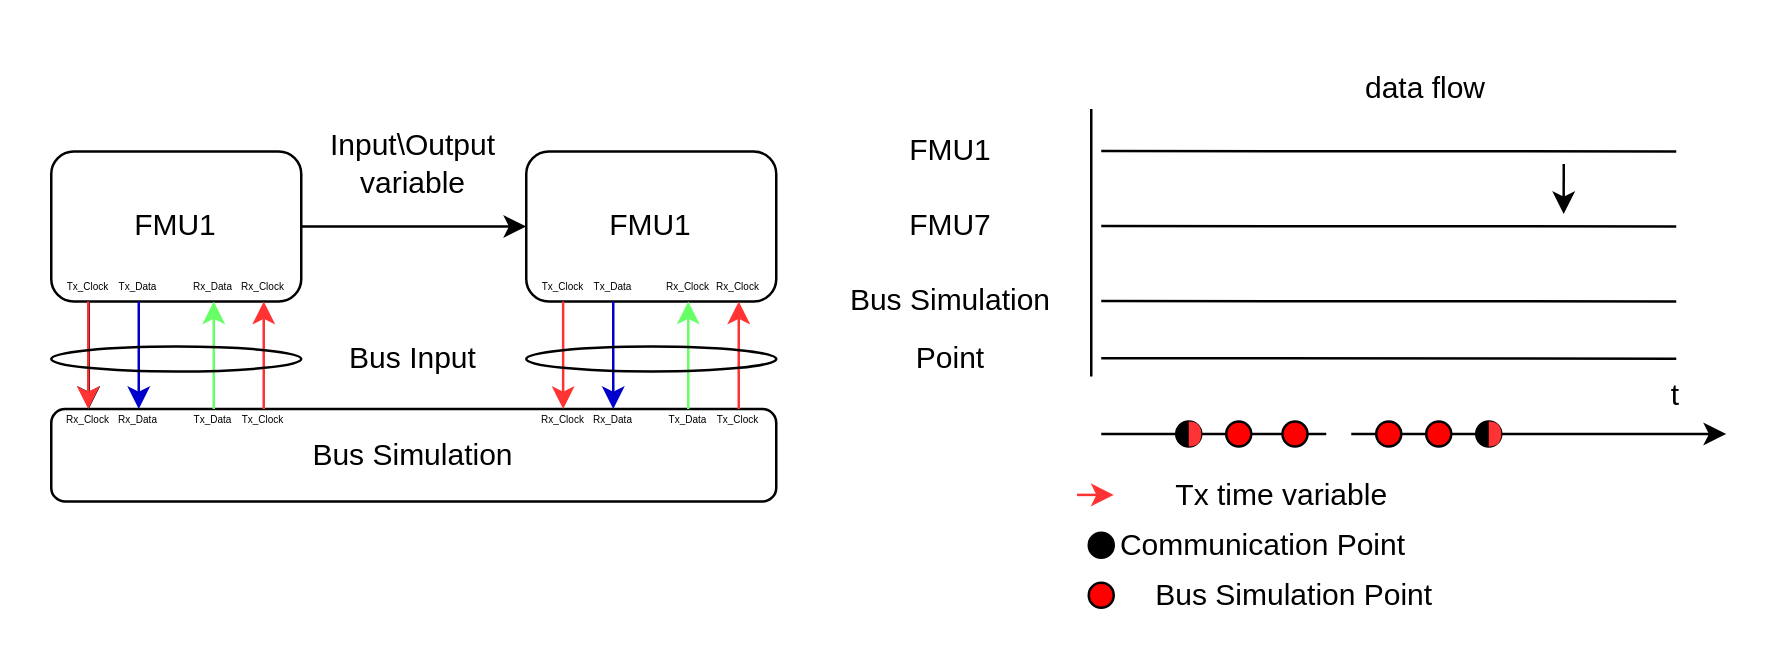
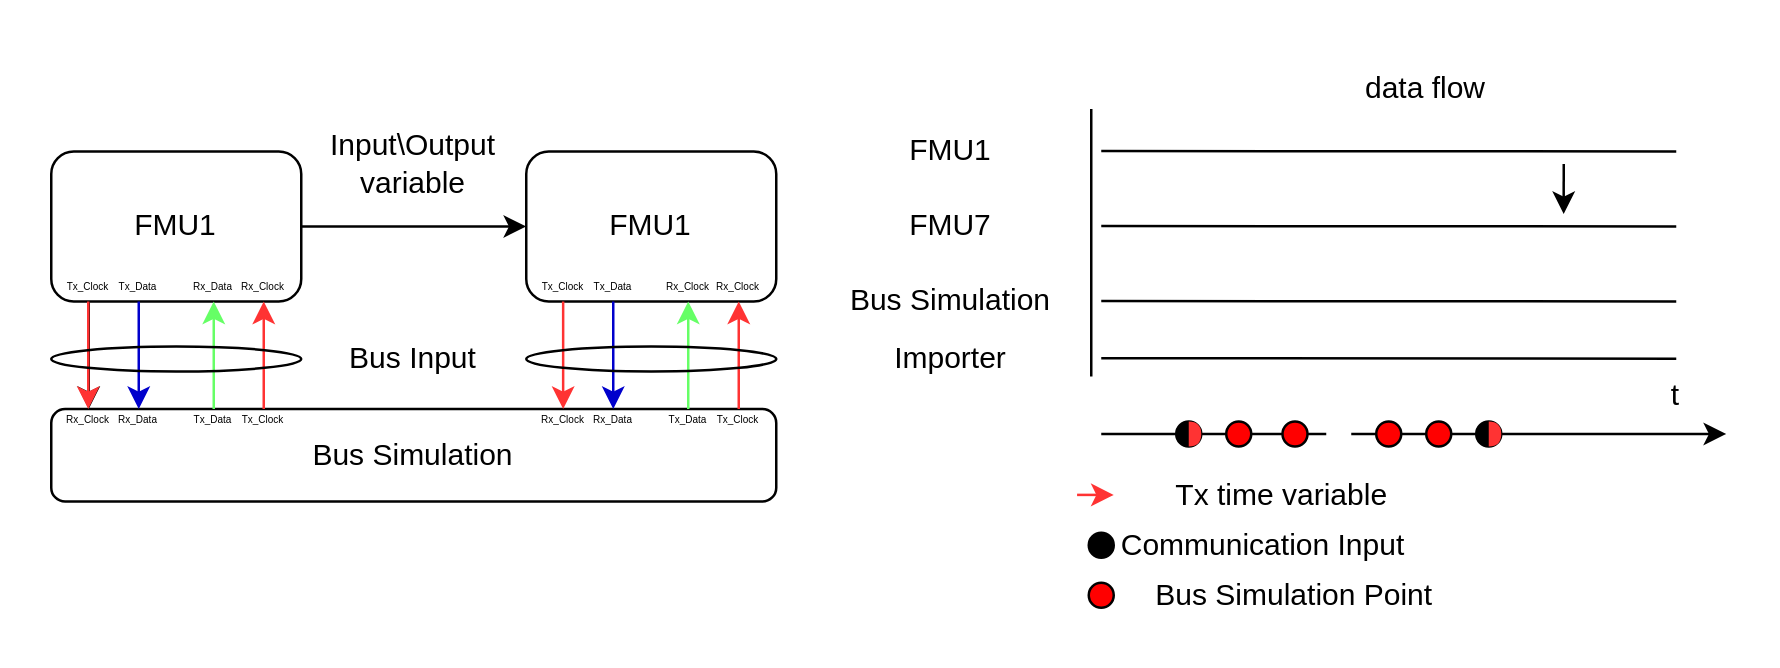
node "Point": label "Point" -> "Importer"
node "Communication Point": label "Communication Point" -> "Communication Input"
